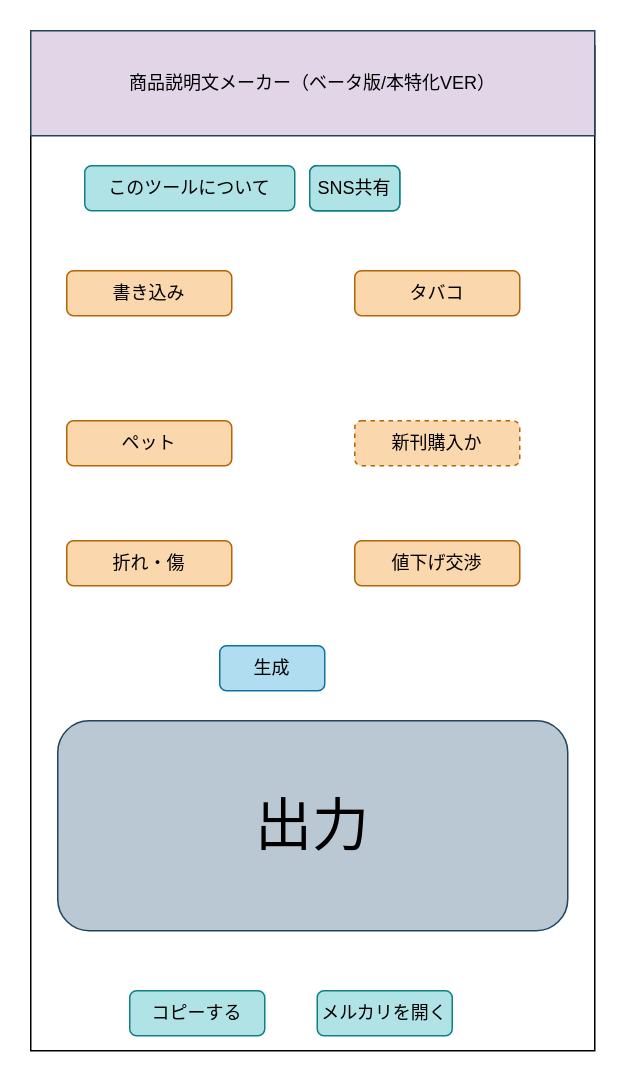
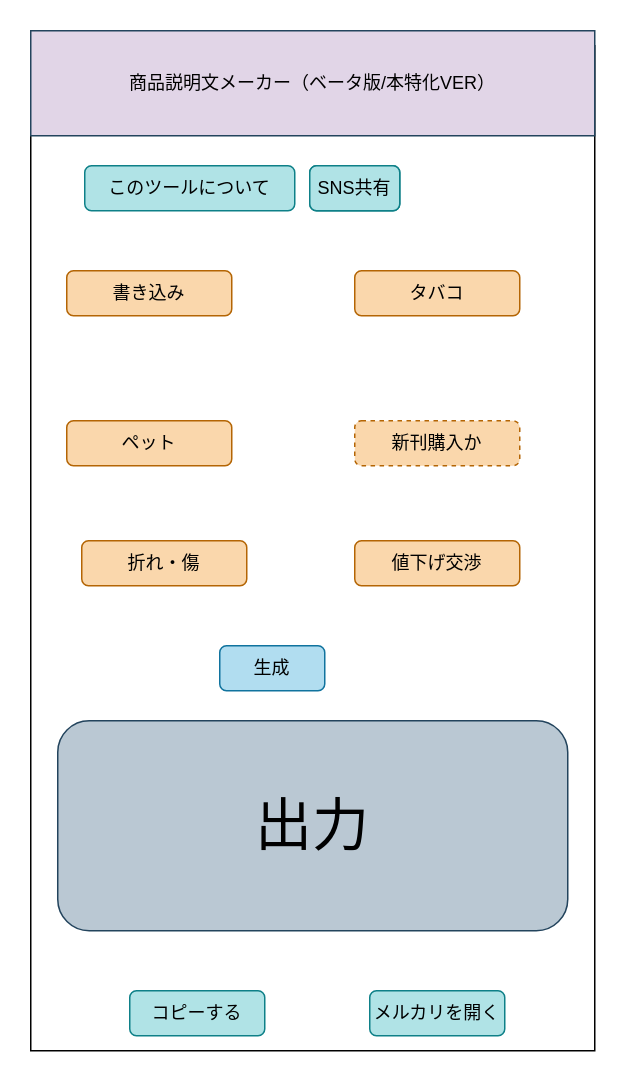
node "折れ・傷": moved (149, 563) -> (164, 563)
node "メルカリを開く": moved (385, 1013) -> (437, 1013)
